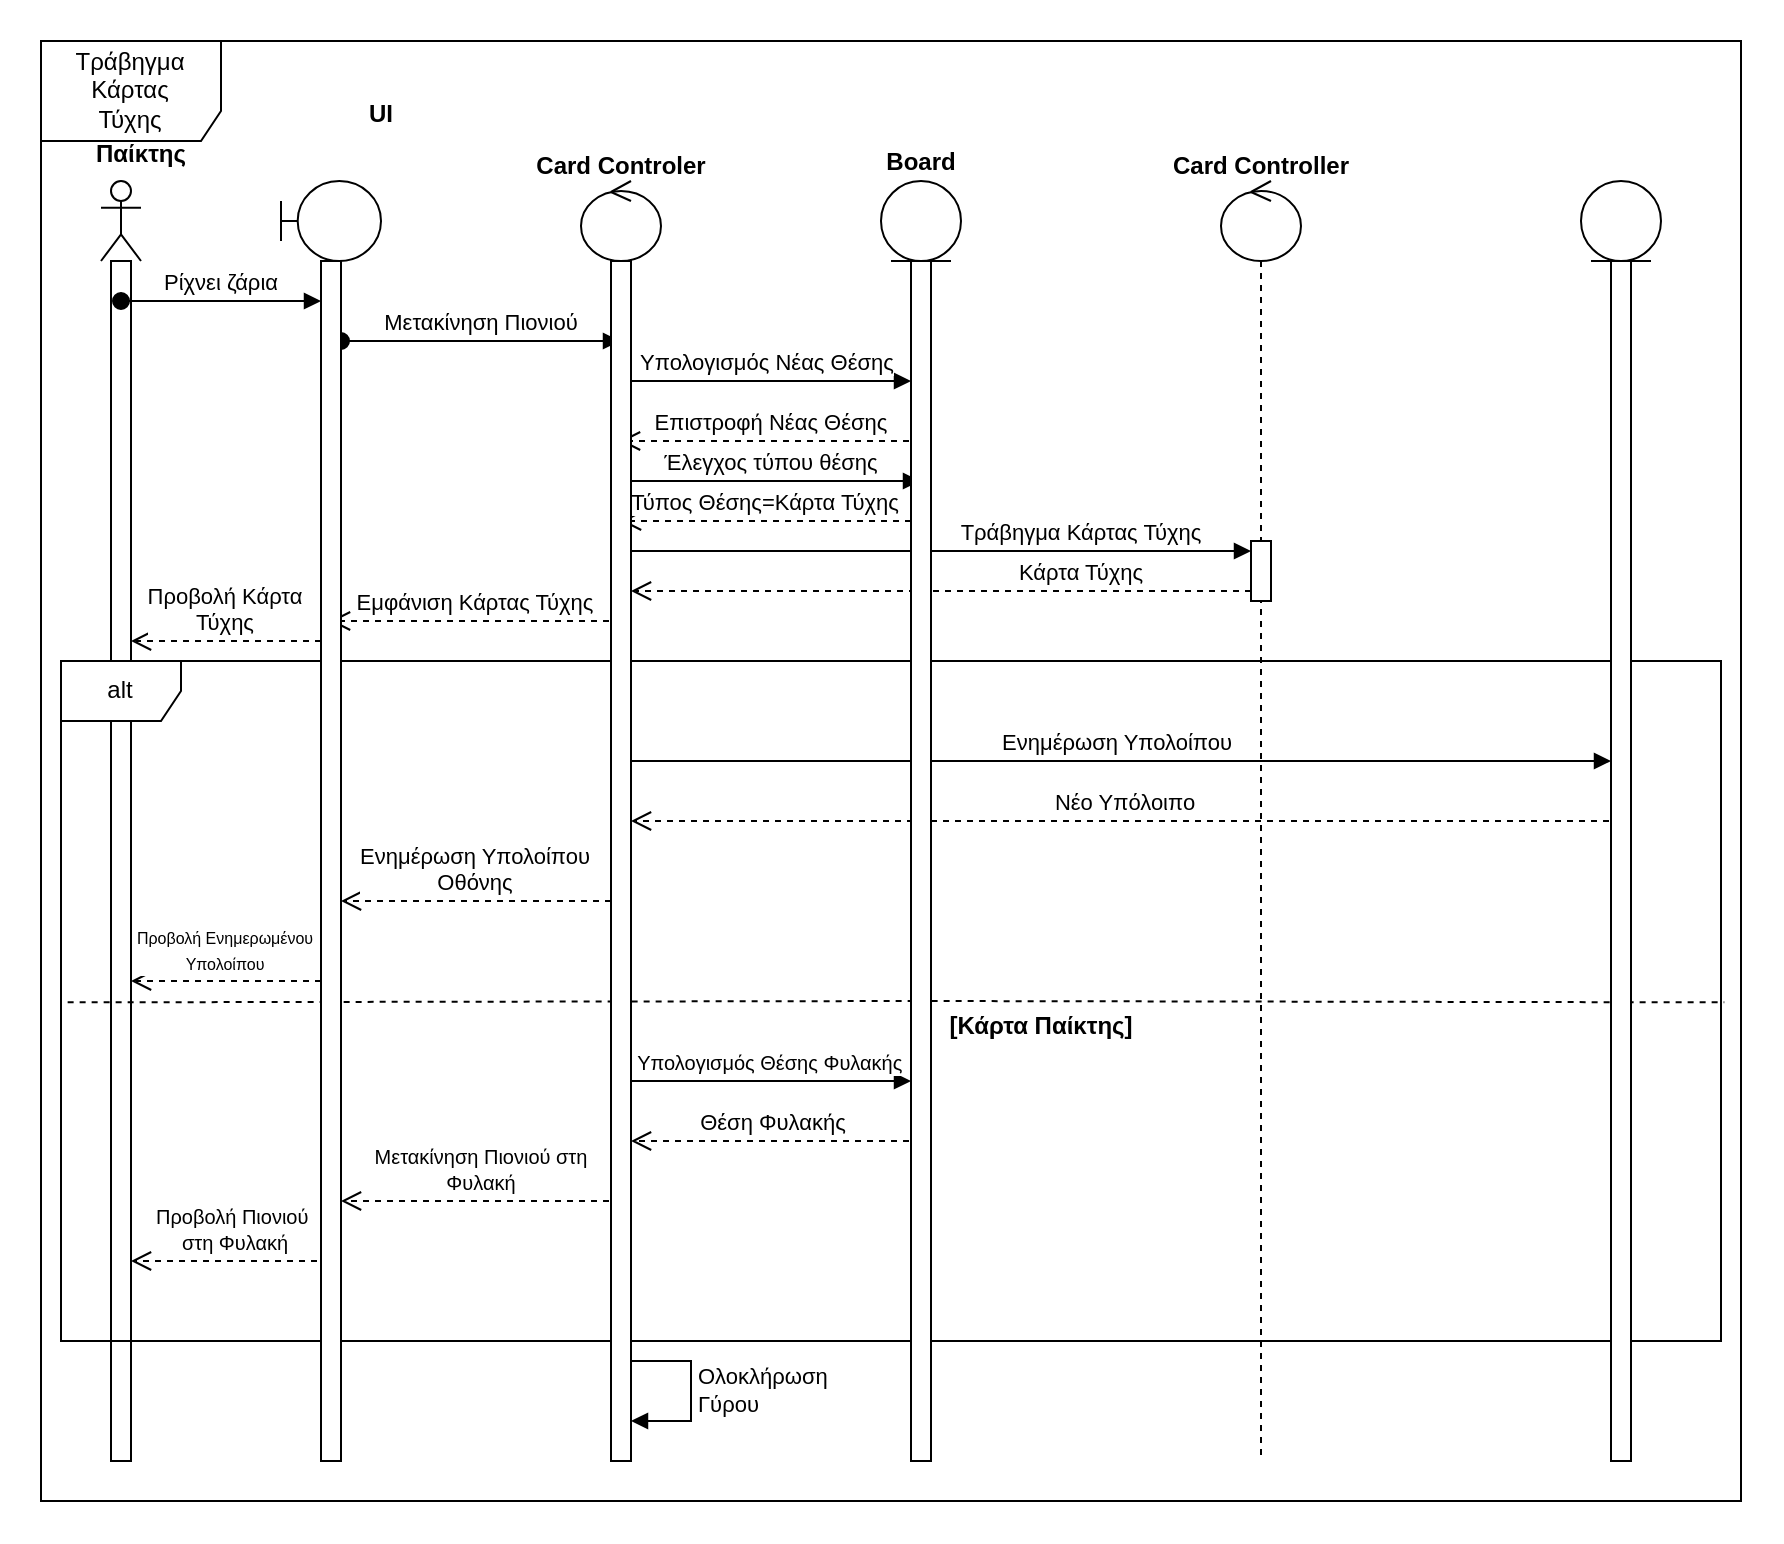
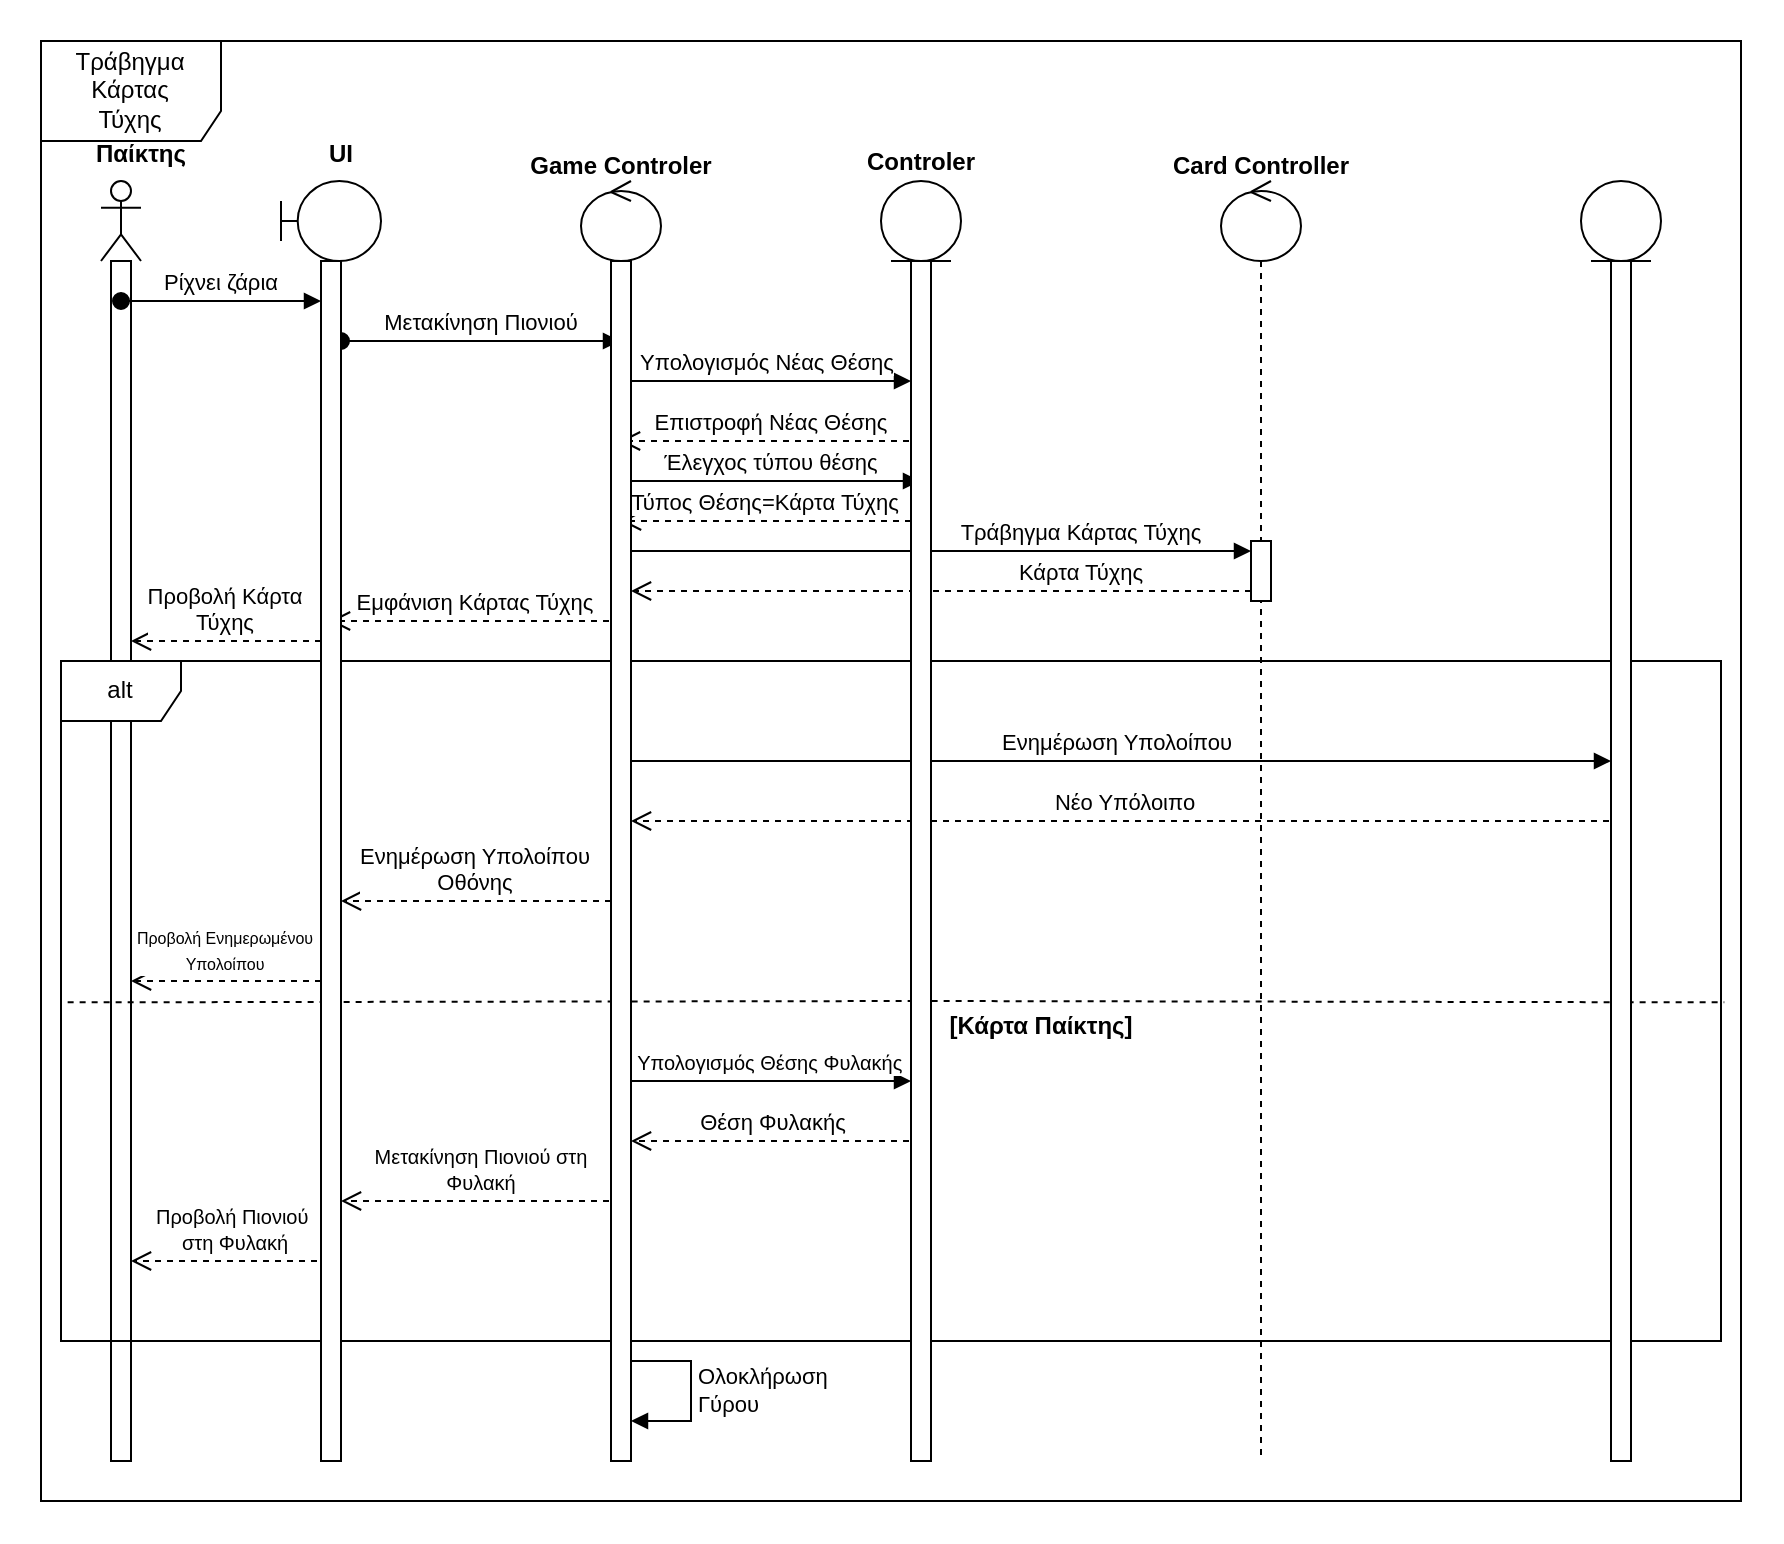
node "UI": moved (381, 115) -> (341, 155)
node "Board": label "Board" -> "Controler"
node "Card Controler": label "Card Controler" -> "Game Controler"
